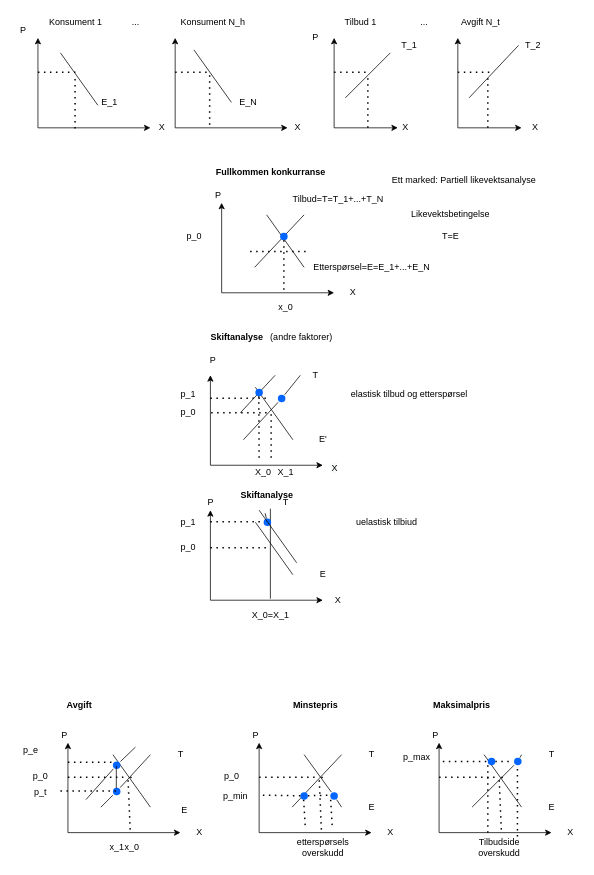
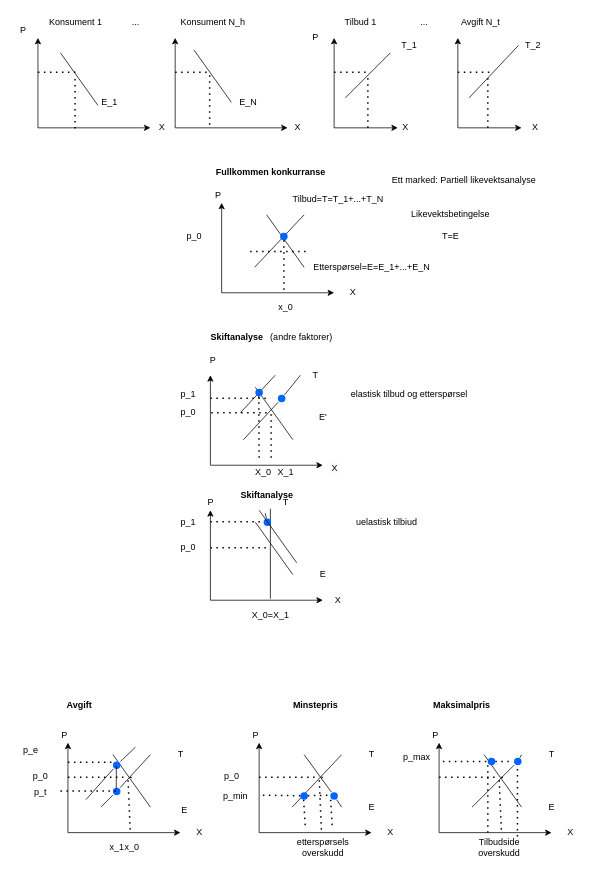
node "E'": moved (323, 440) -> (323, 417)
